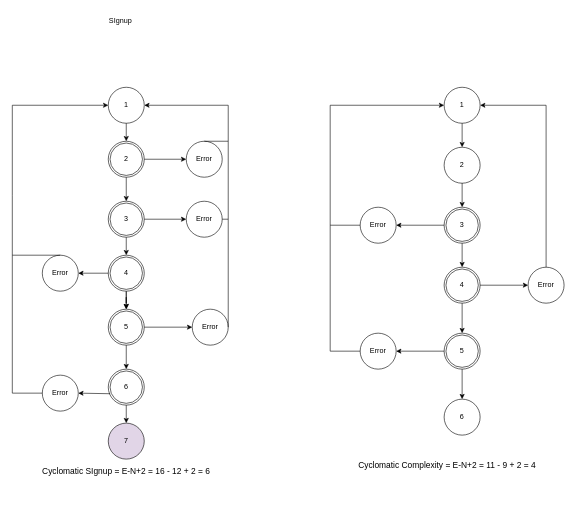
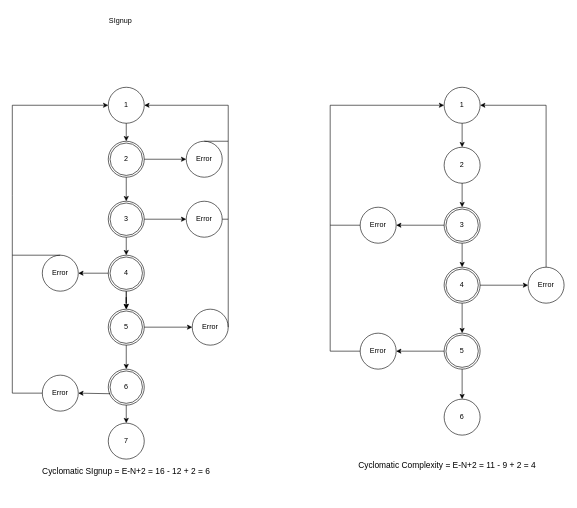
node "7": fillcolor #e1d5e7 -> #ffffff
